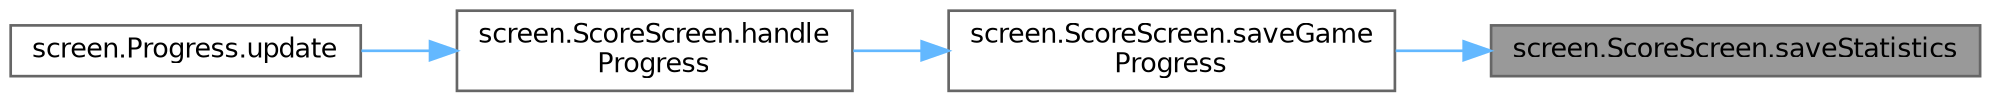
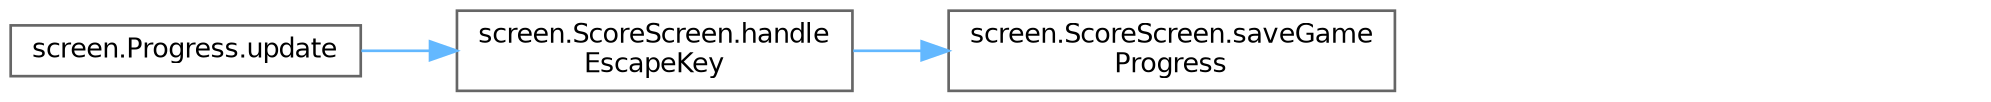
node "screen.ScoreScreen.handle Progress": label "screen.ScoreScreen.handle Progress" -> "screen.ScoreScreen.handle EscapeKey"
node "screen.ScoreScreen.saveStatistics": removed
